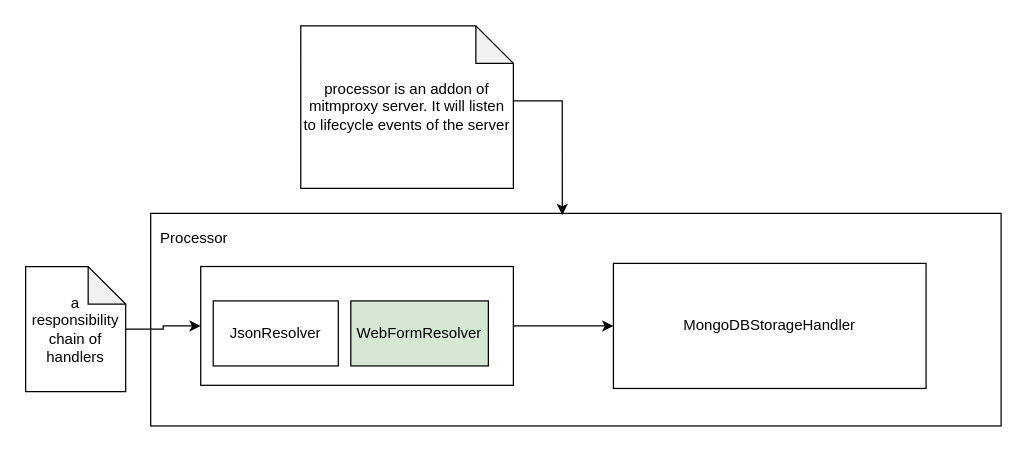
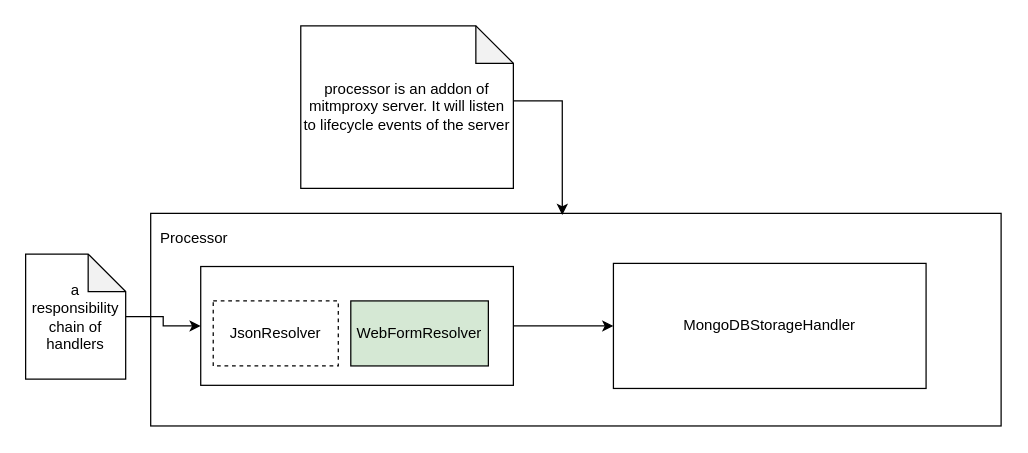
node "a responsibility chain of handlers": moved (76, 329) -> (76, 316)
node "JsonResolver": style solid -> dashed
